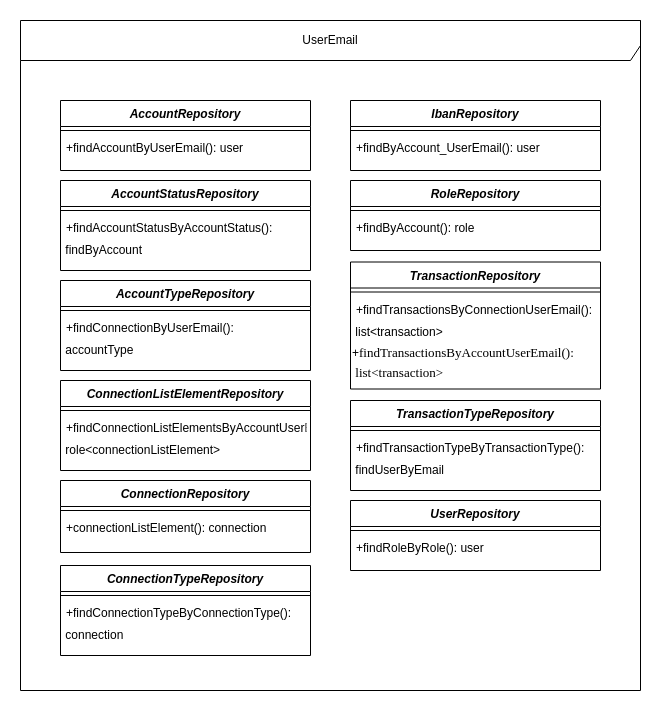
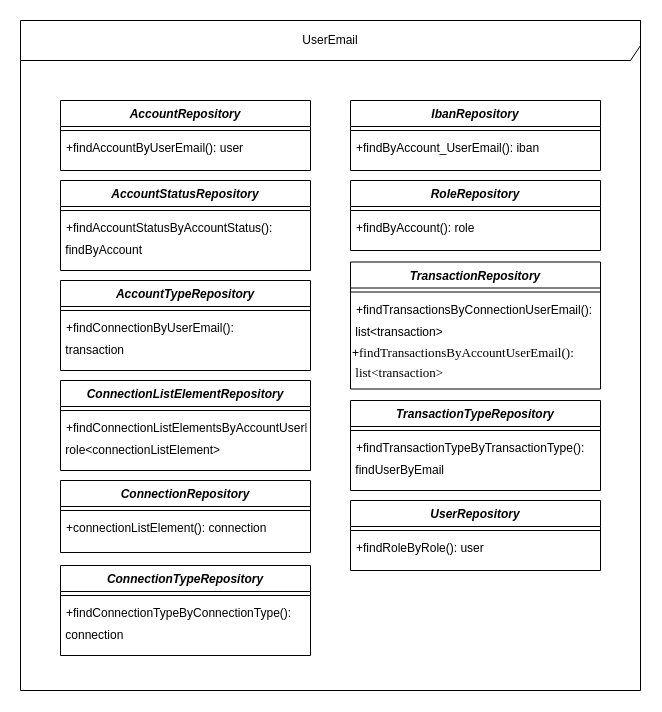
node "+findByAccount_UserEmail(): user": label "+findByAccount_UserEmail(): user" -> "+findByAccount_UserEmail(): iban"
node "accountType": label "accountType" -> "transaction"
